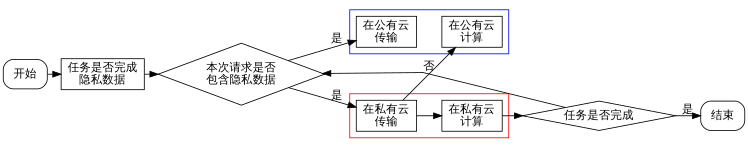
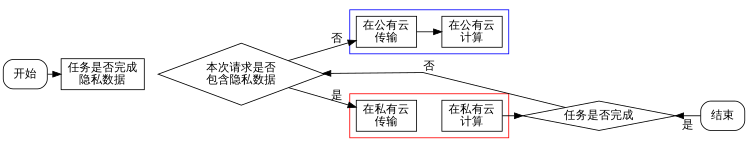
edge "本次请求是否 包含隐私数据" -> "在公有云 传输": label "是" -> "否"
edge "任务是否完成 隐私数据" -> "本次请求是否 包含隐私数据": removed
edge "在私有云 传输" -> "在公有云 计算": now "在公有云 传输" -> "在公有云 计算"
edge "在私有云 传输" -> "在私有云 计算": removed
edge "任务是否完成" -> "结束": reversed
